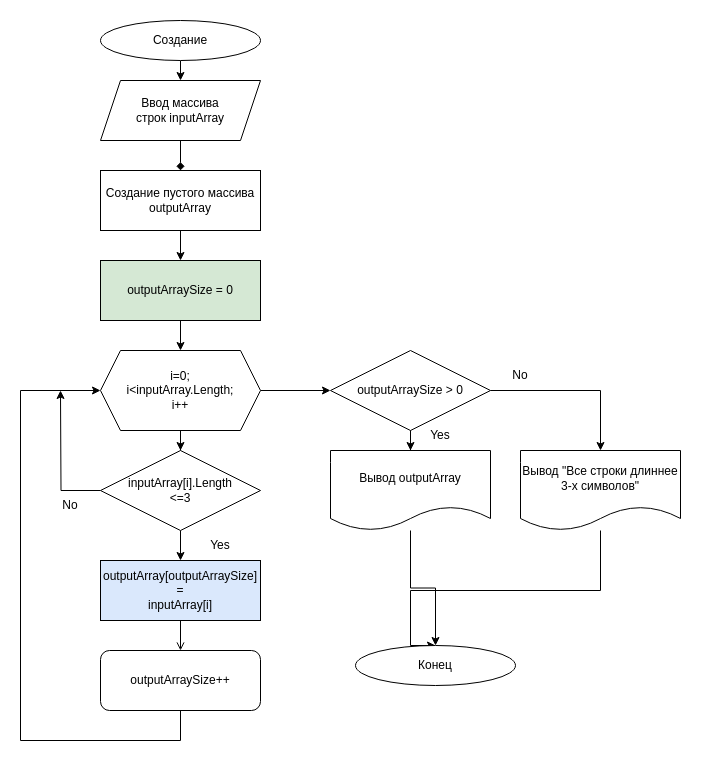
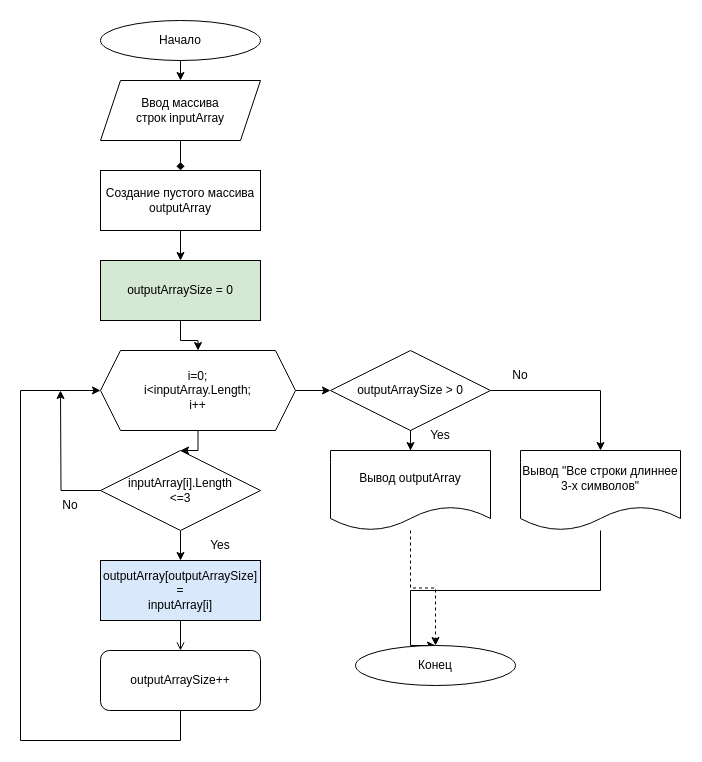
node "Создание": label "Создание" -> "Начало"
node "i=0; i<inputArray.Length; i++": size 160x80 -> 195x80
edge "Вывод outputArray" -> "Конец": style solid -> dashed
